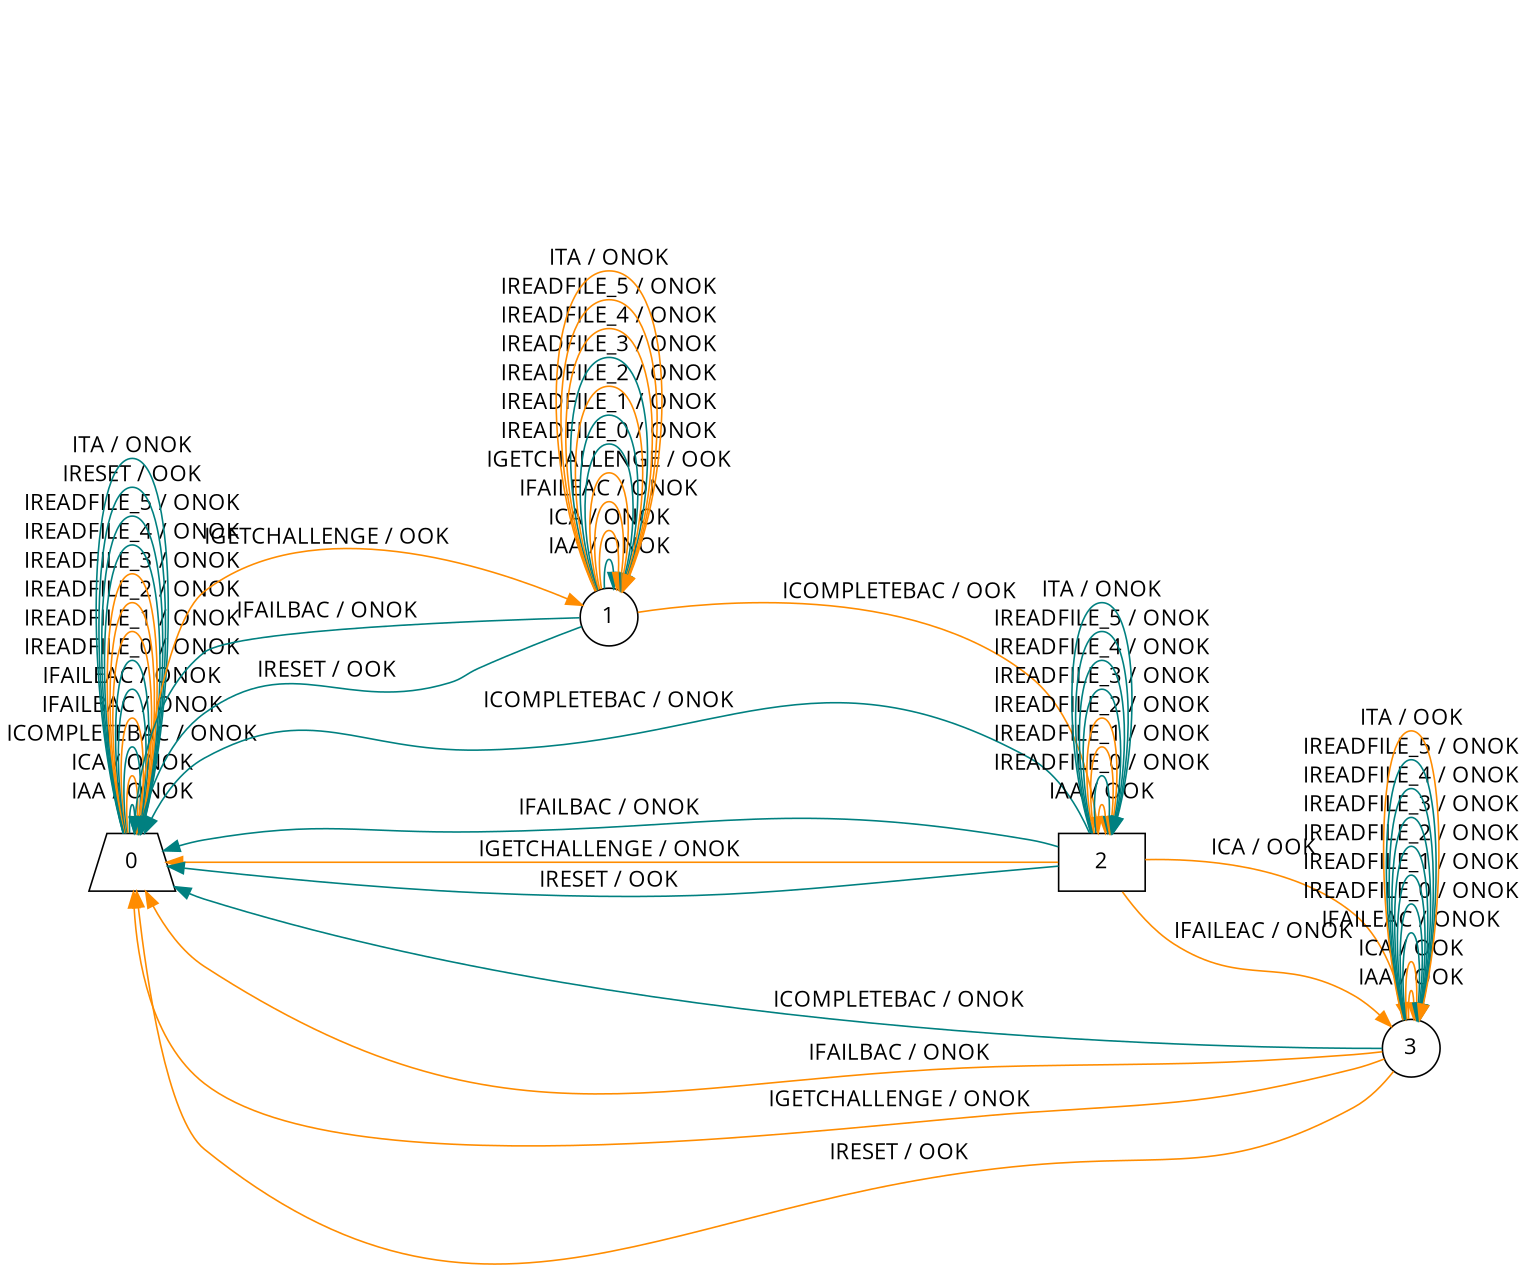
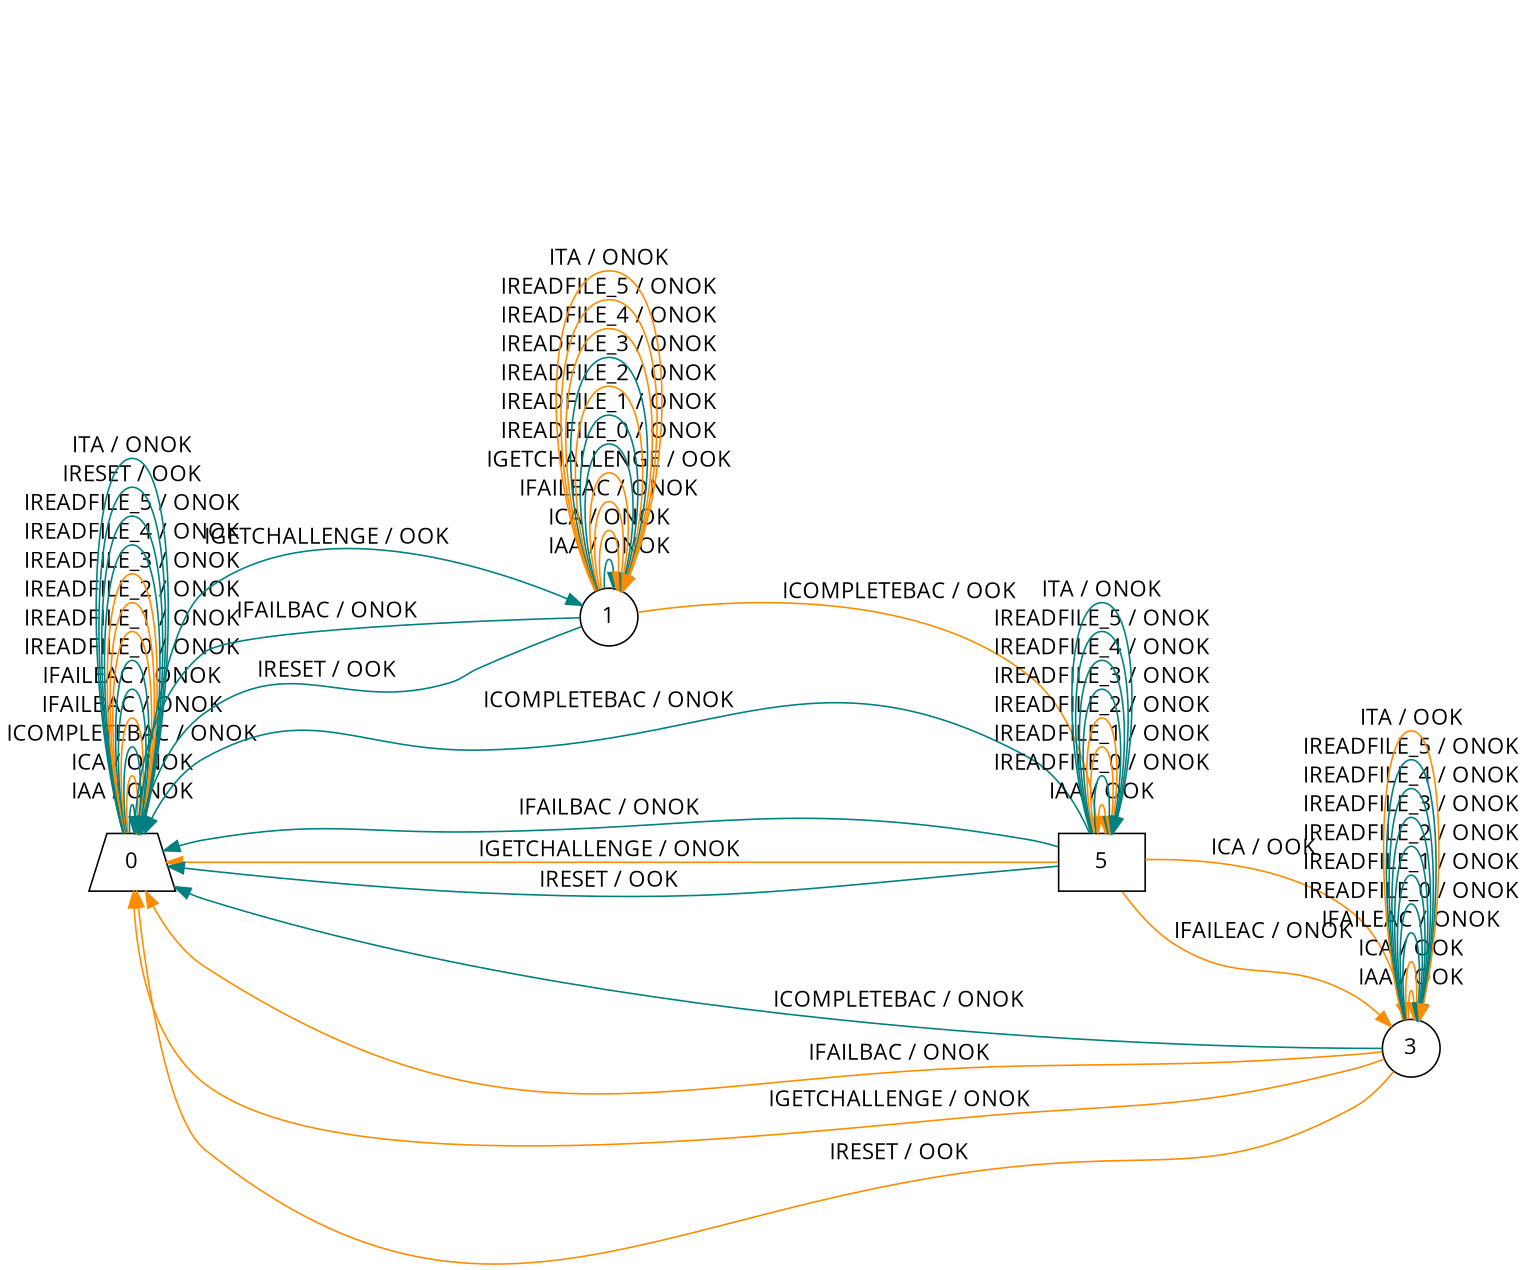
edge "0" -> "1": color darkorange -> teal
node "2": label "2" -> "5"
